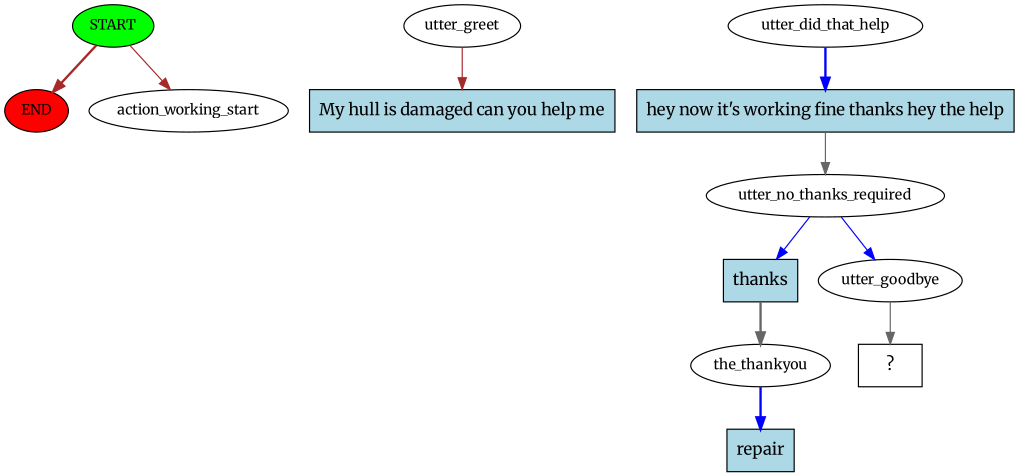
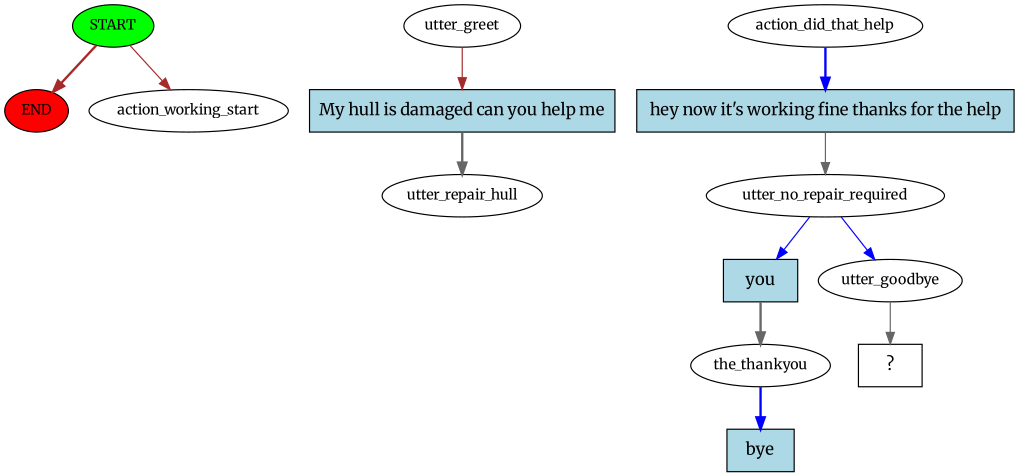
node "utter_did_that_help": label "utter_did_that_help" -> "action_did_that_help"
node "hey now it's working fine thanks hey the help": label "hey now it's working fine thanks hey the help" -> "hey now it's working fine thanks for the help"
node "utter_repair_hull": added
node "utter_no_thanks_required": label "utter_no_thanks_required" -> "utter_no_repair_required"
node "thanks": label "thanks" -> "you"
node "repair": label "repair" -> "bye"
